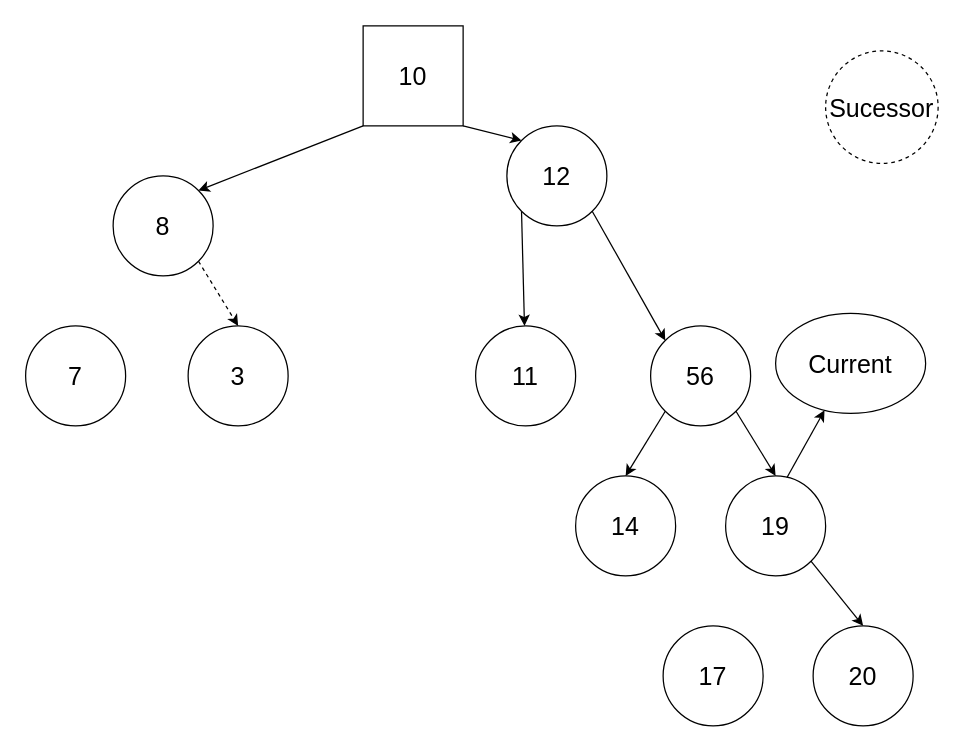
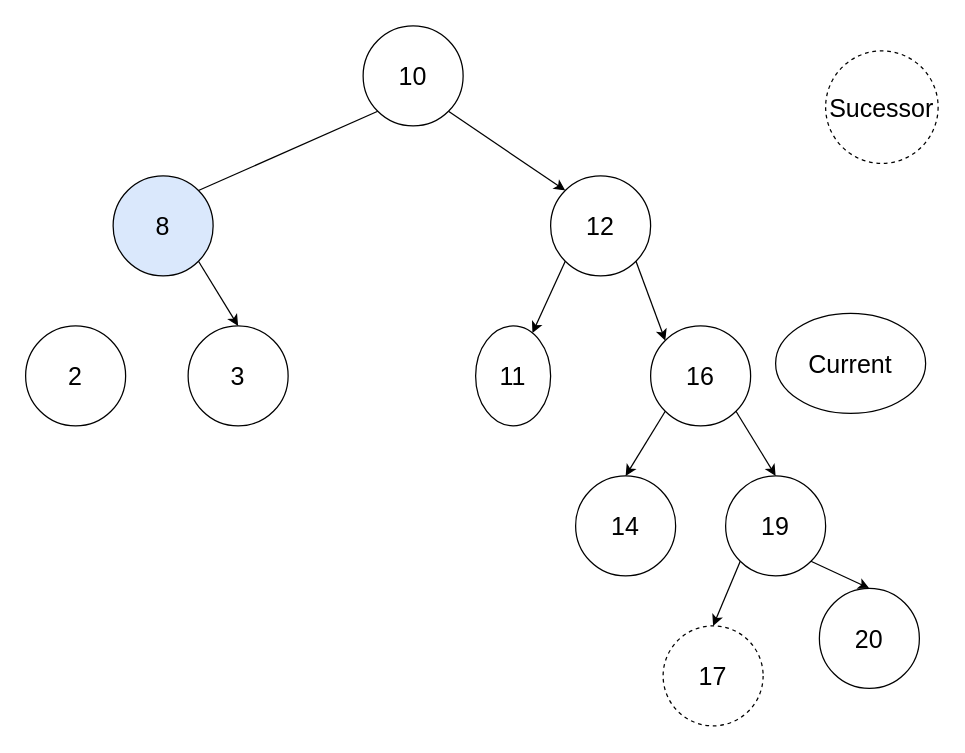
node "10": shape rectangle -> ellipse
edge "10" -> "8": arrowhead classic -> none
node "12": moved (557, 176) -> (601, 226)
node "8": fillcolor #ffffff -> #dae8fc
edge "8" -> "3": style dashed -> solid
node "7": label "7" -> "2"
node "11": size 100x100 -> 75x100
node "56": label "56" -> "16"
edge "19" -> "Current": now "19" -> "17"
node "17": style solid -> dashed
node "20": moved (863, 676) -> (869, 638)
